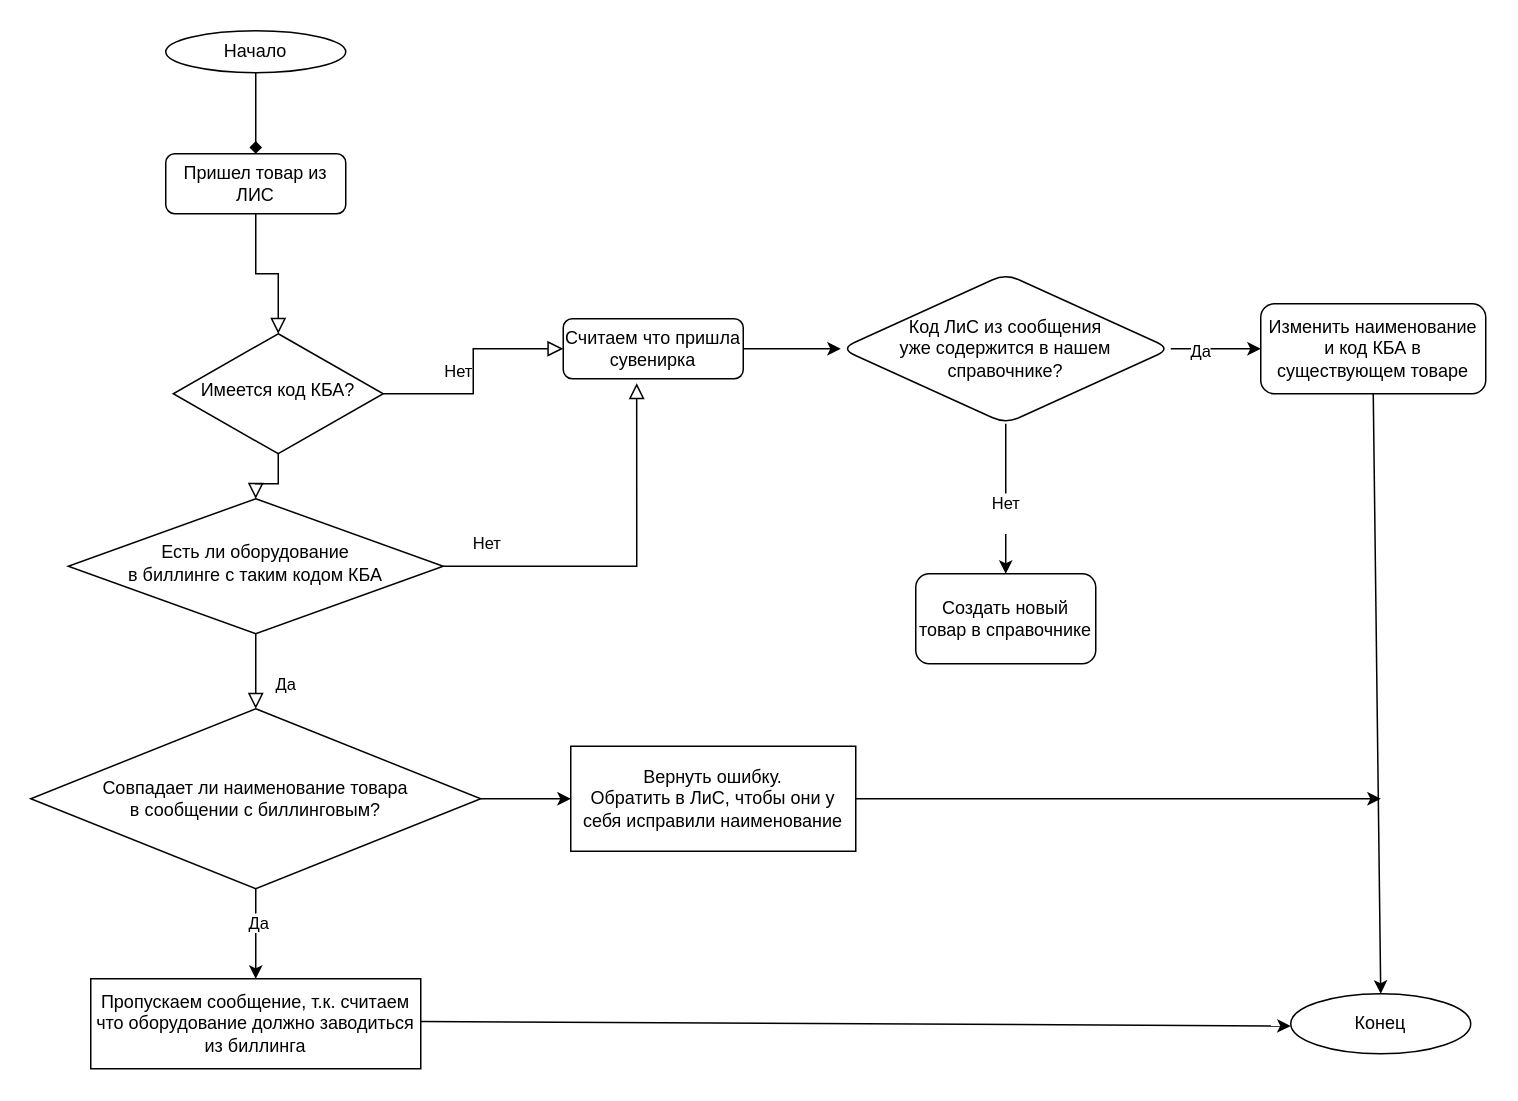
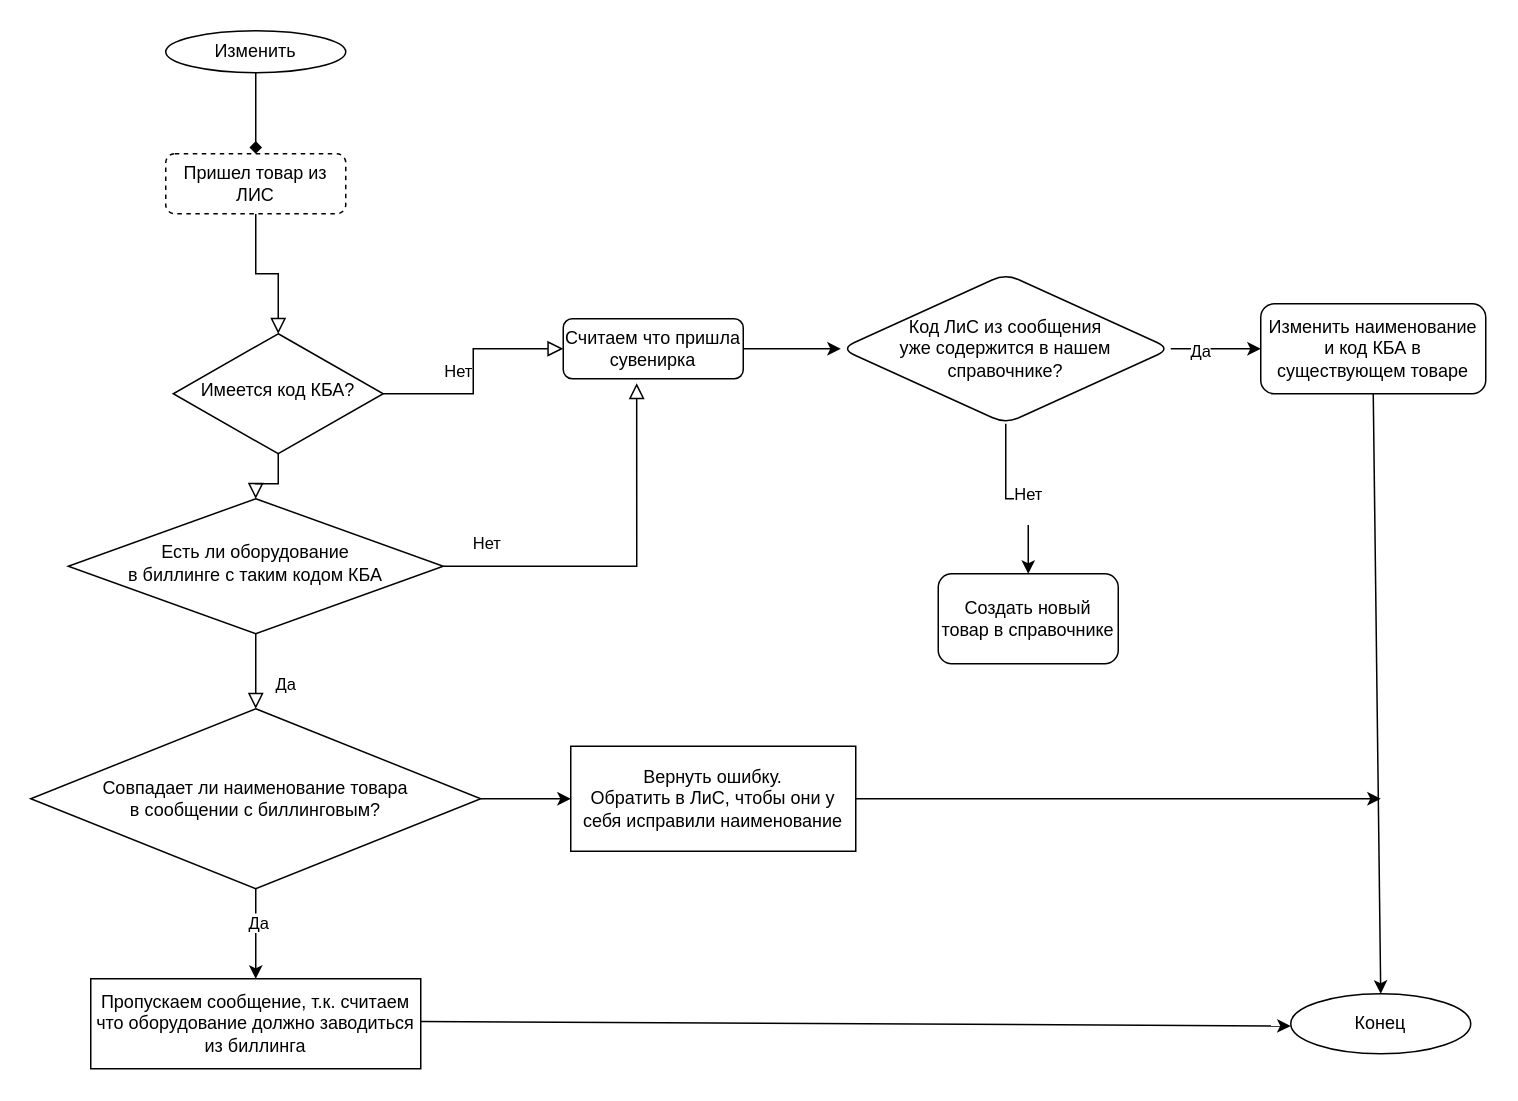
node "Начало": label "Начало" -> "Изменить"
node "Пришел товар из ЛИС": style solid -> dashed
node "Создать новый товар в справочнике": moved (1006, 619) -> (1028, 619)
